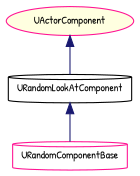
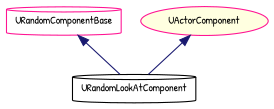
edge "URandomComponentBase" -> "URandomLookAtComponent": reversed
